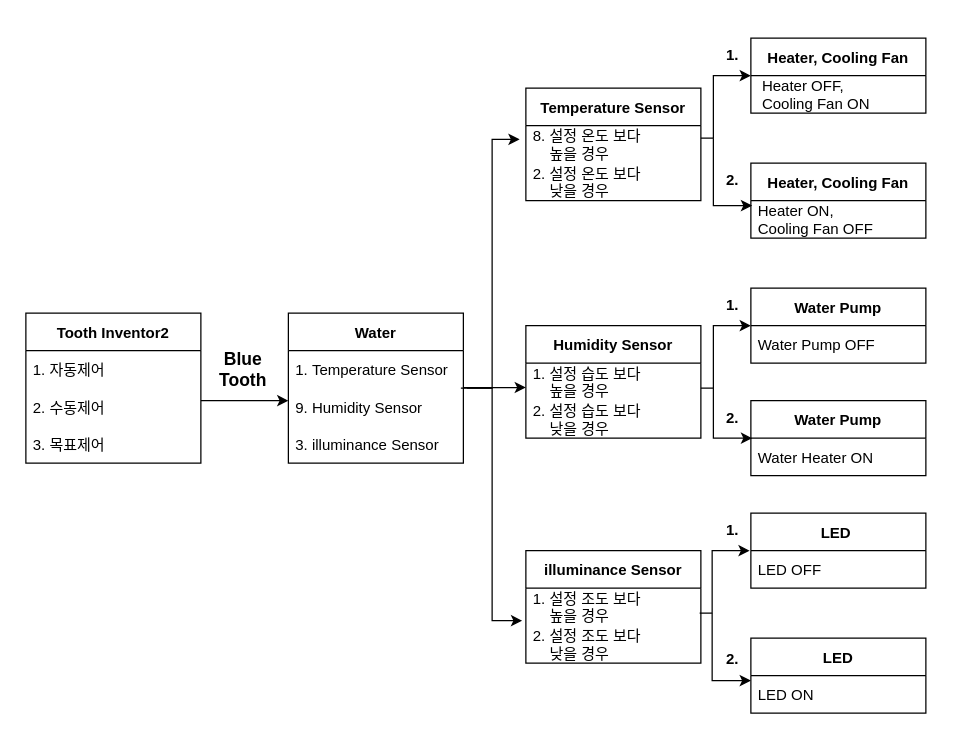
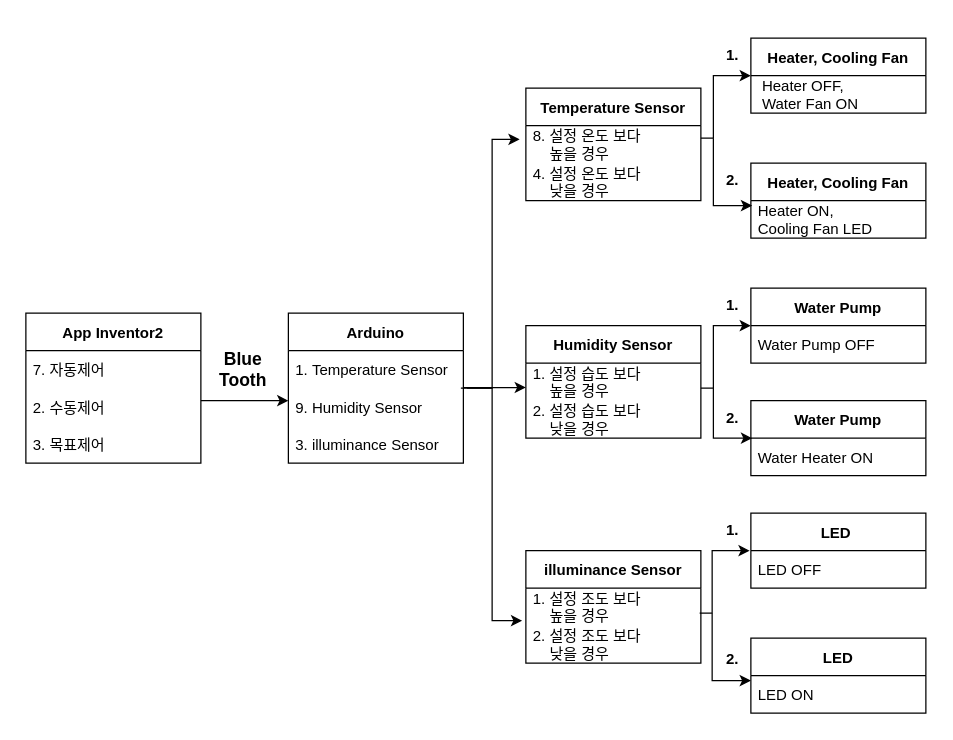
node "Heater OFF, Cooling Fan ON": label "Heater OFF, Cooling Fan ON" -> "Heater OFF, Water Fan ON"
node "2. 설정 온도 보다 낮을 경우": label "2. 설정 온도 보다 낮을 경우" -> "4. 설정 온도 보다 낮을 경우"
node "Heater ON, Cooling Fan OFF": label "Heater ON, Cooling Fan OFF" -> "Heater ON, Cooling Fan LED"
node "Tooth Inventor2": label "Tooth Inventor2" -> "App Inventor2"
node "Water": label "Water" -> "Arduino"
node "1. 자동제어": label "1. 자동제어" -> "7. 자동제어"
